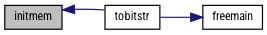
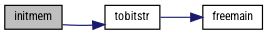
edge "tobitstr" -> "initmem": reversed
